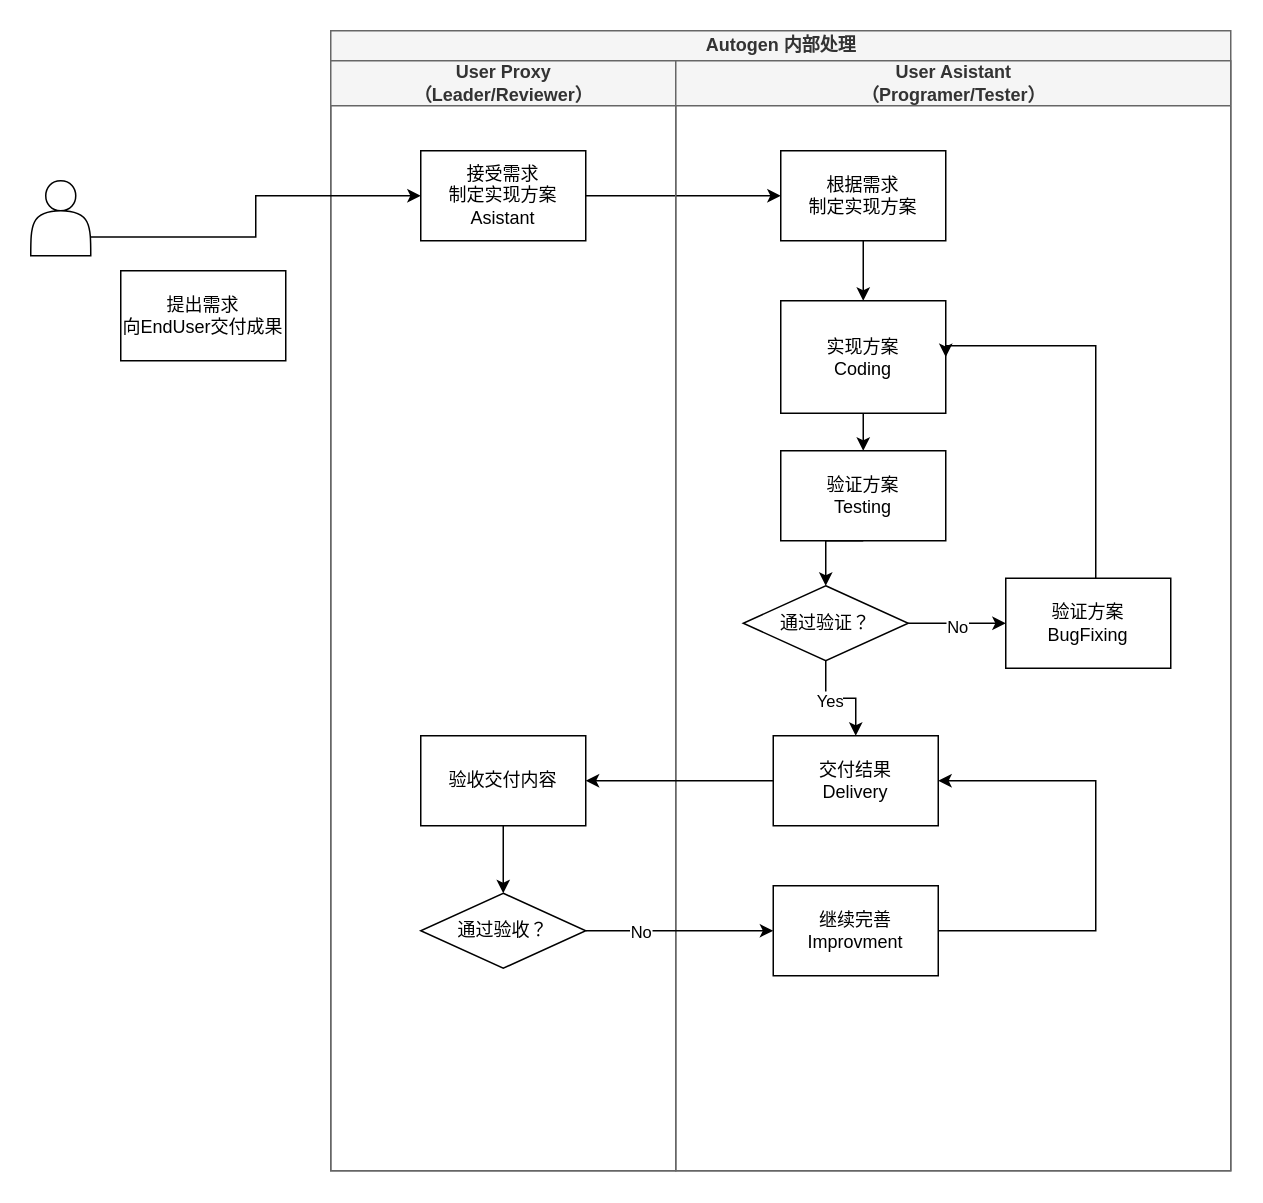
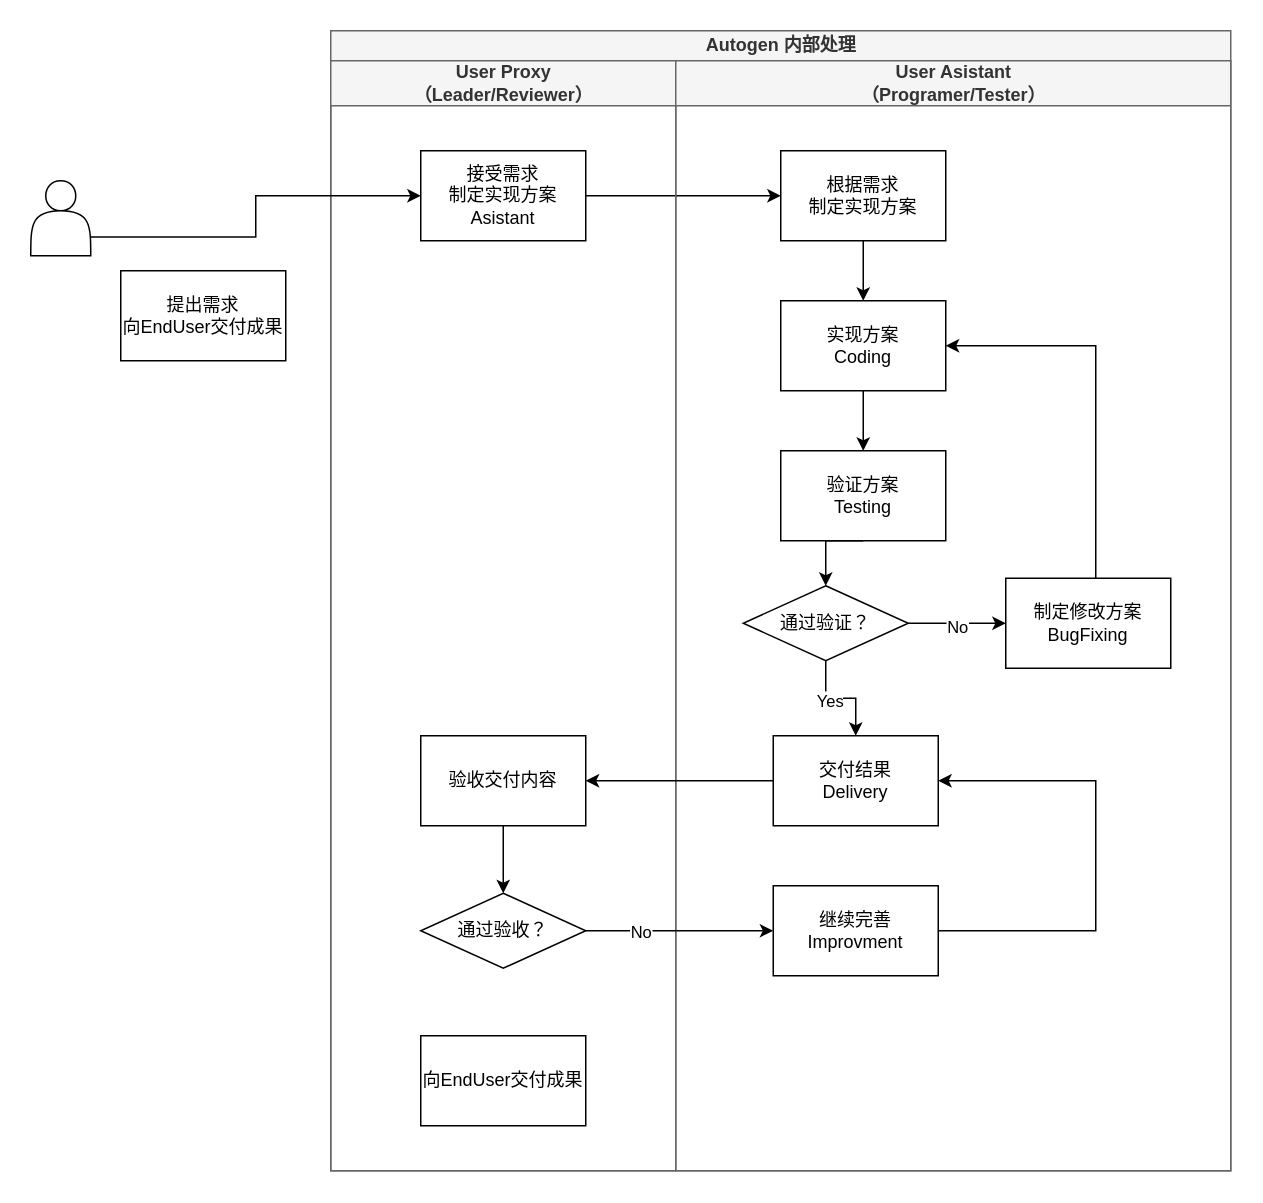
node "实现方案 Coding": size 165x113 -> 165x90
node "验证方案 BugFixing": label "验证方案 BugFixing" -> "制定修改方案 BugFixing"
node "向EndUser交付成果": added
